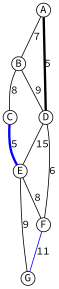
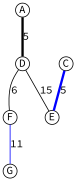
node "B": removed
edge "E" -- "F": removed, label "8"
edge "E" -- "G": removed, label "9"
